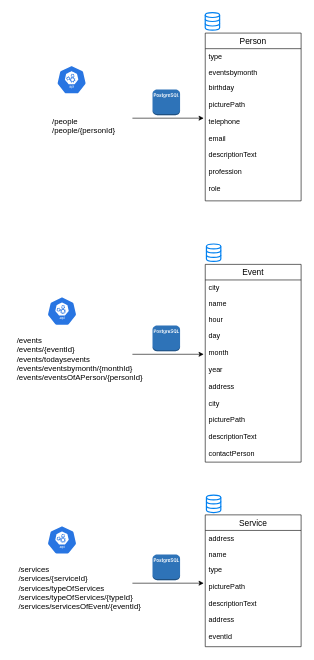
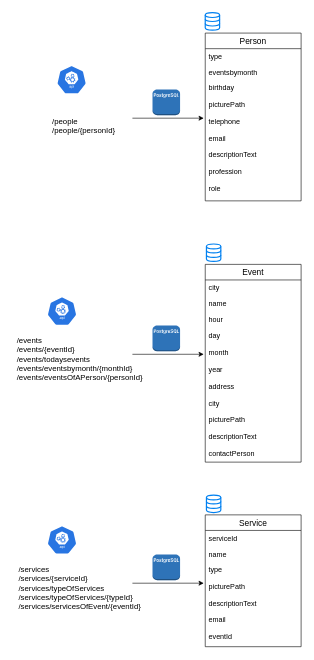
node "address": label "address" -> "serviceId"
node "type picturePath descriptionText address eventId": label "type picturePath descriptionText address eventId" -> "type picturePath descriptionText email eventId"
